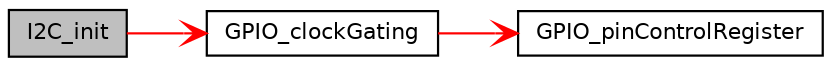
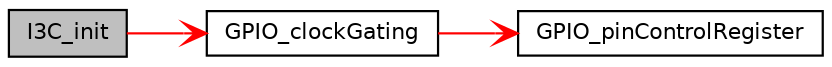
node "I2C_init": label "I2C_init" -> "I3C_init"
